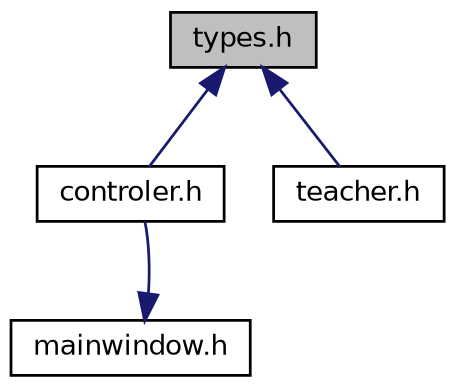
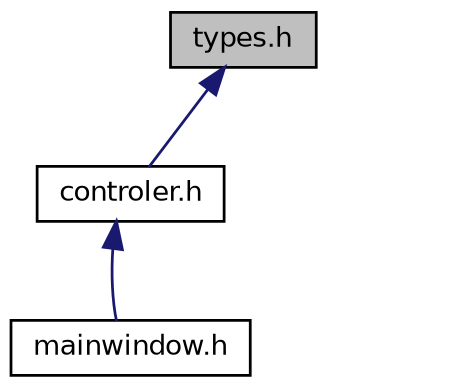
node "teacher.h": removed
edge "controler.h" -> "mainwindow.h": reversed
